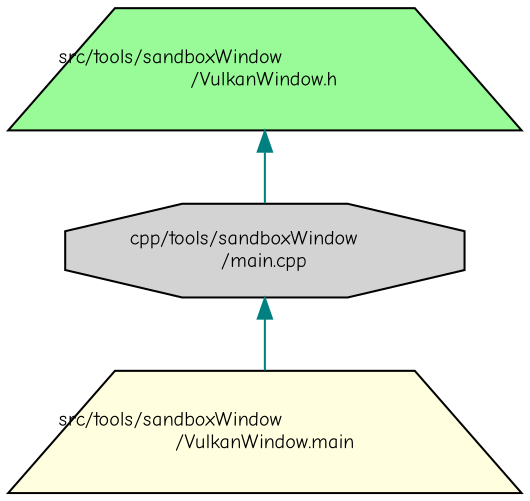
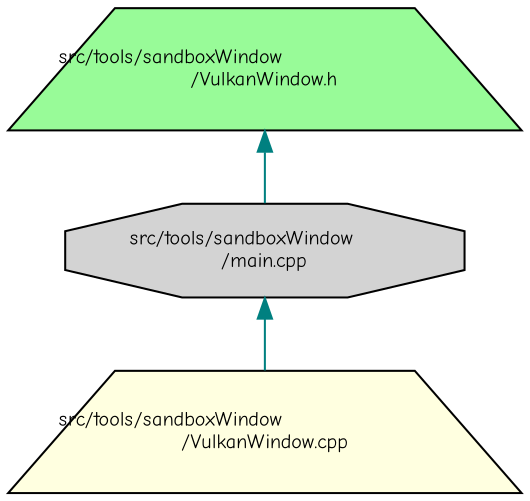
node "cpp/tools/sandboxWindow /main.cpp": label "cpp/tools/sandboxWindow /main.cpp" -> "src/tools/sandboxWindow /main.cpp"
node "src/tools/sandboxWindow /VulkanWindow.main": label "src/tools/sandboxWindow /VulkanWindow.main" -> "src/tools/sandboxWindow /VulkanWindow.cpp"
